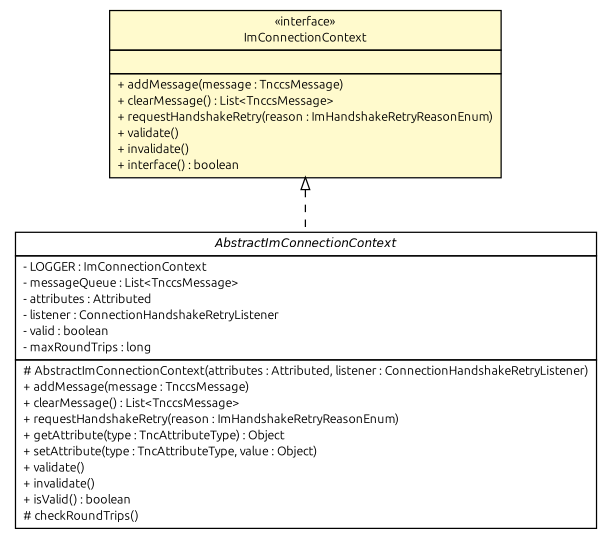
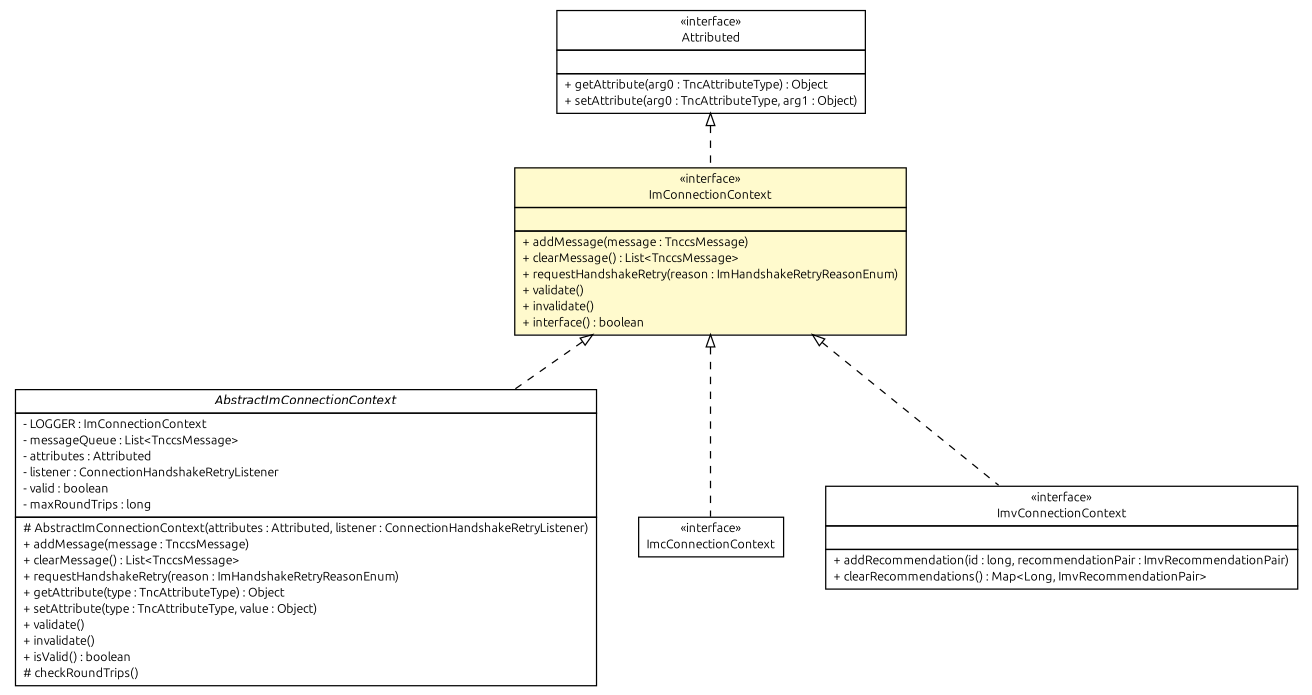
node "Attributed": added
node "ImcConnectionContext": added
node "ImvConnectionContext": added
